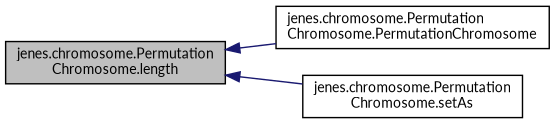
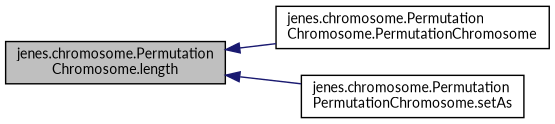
node "jenes.chromosome.Permutation Chromosome.setAs": label "jenes.chromosome.Permutation Chromosome.setAs" -> "jenes.chromosome.Permutation PermutationChromosome.setAs"
